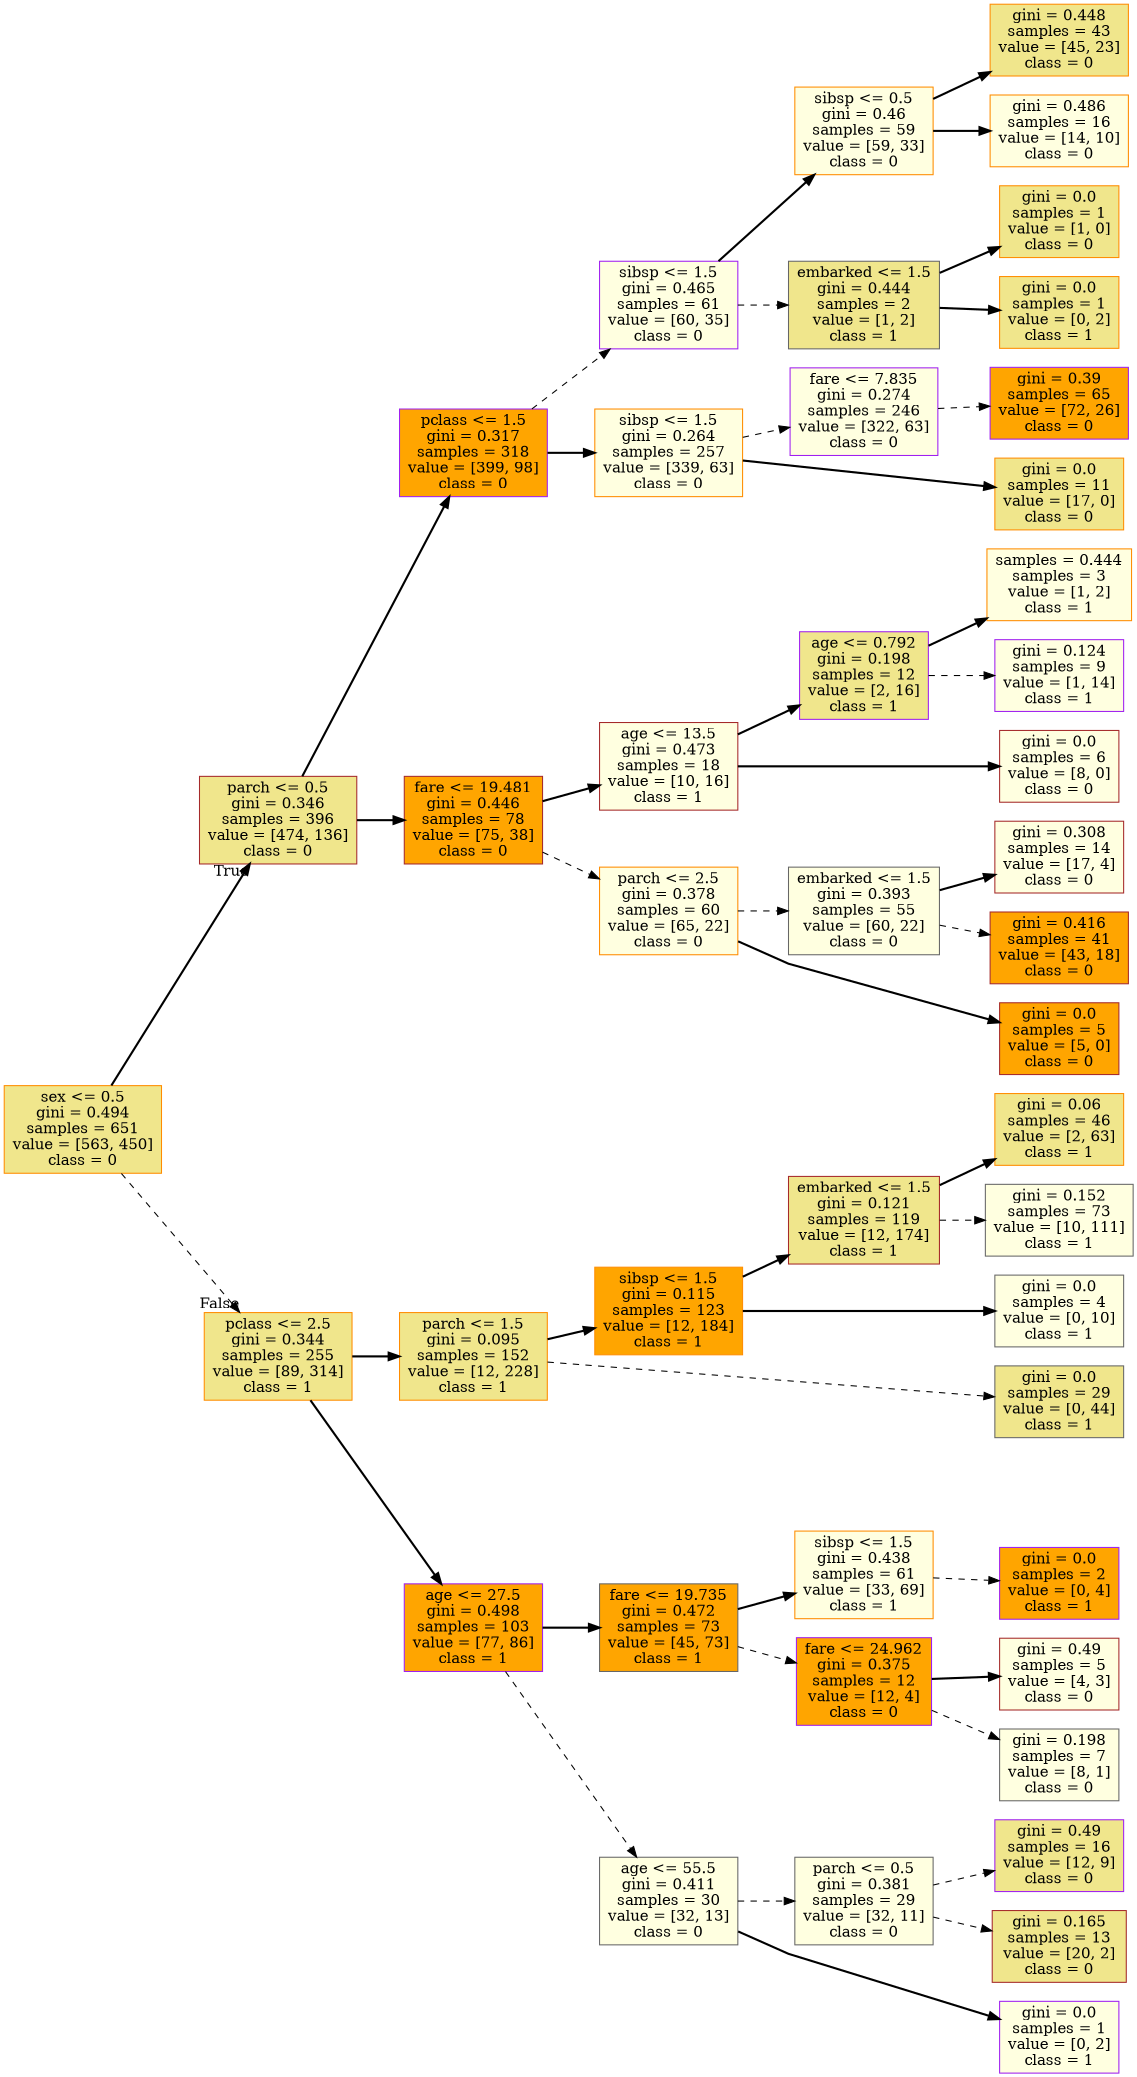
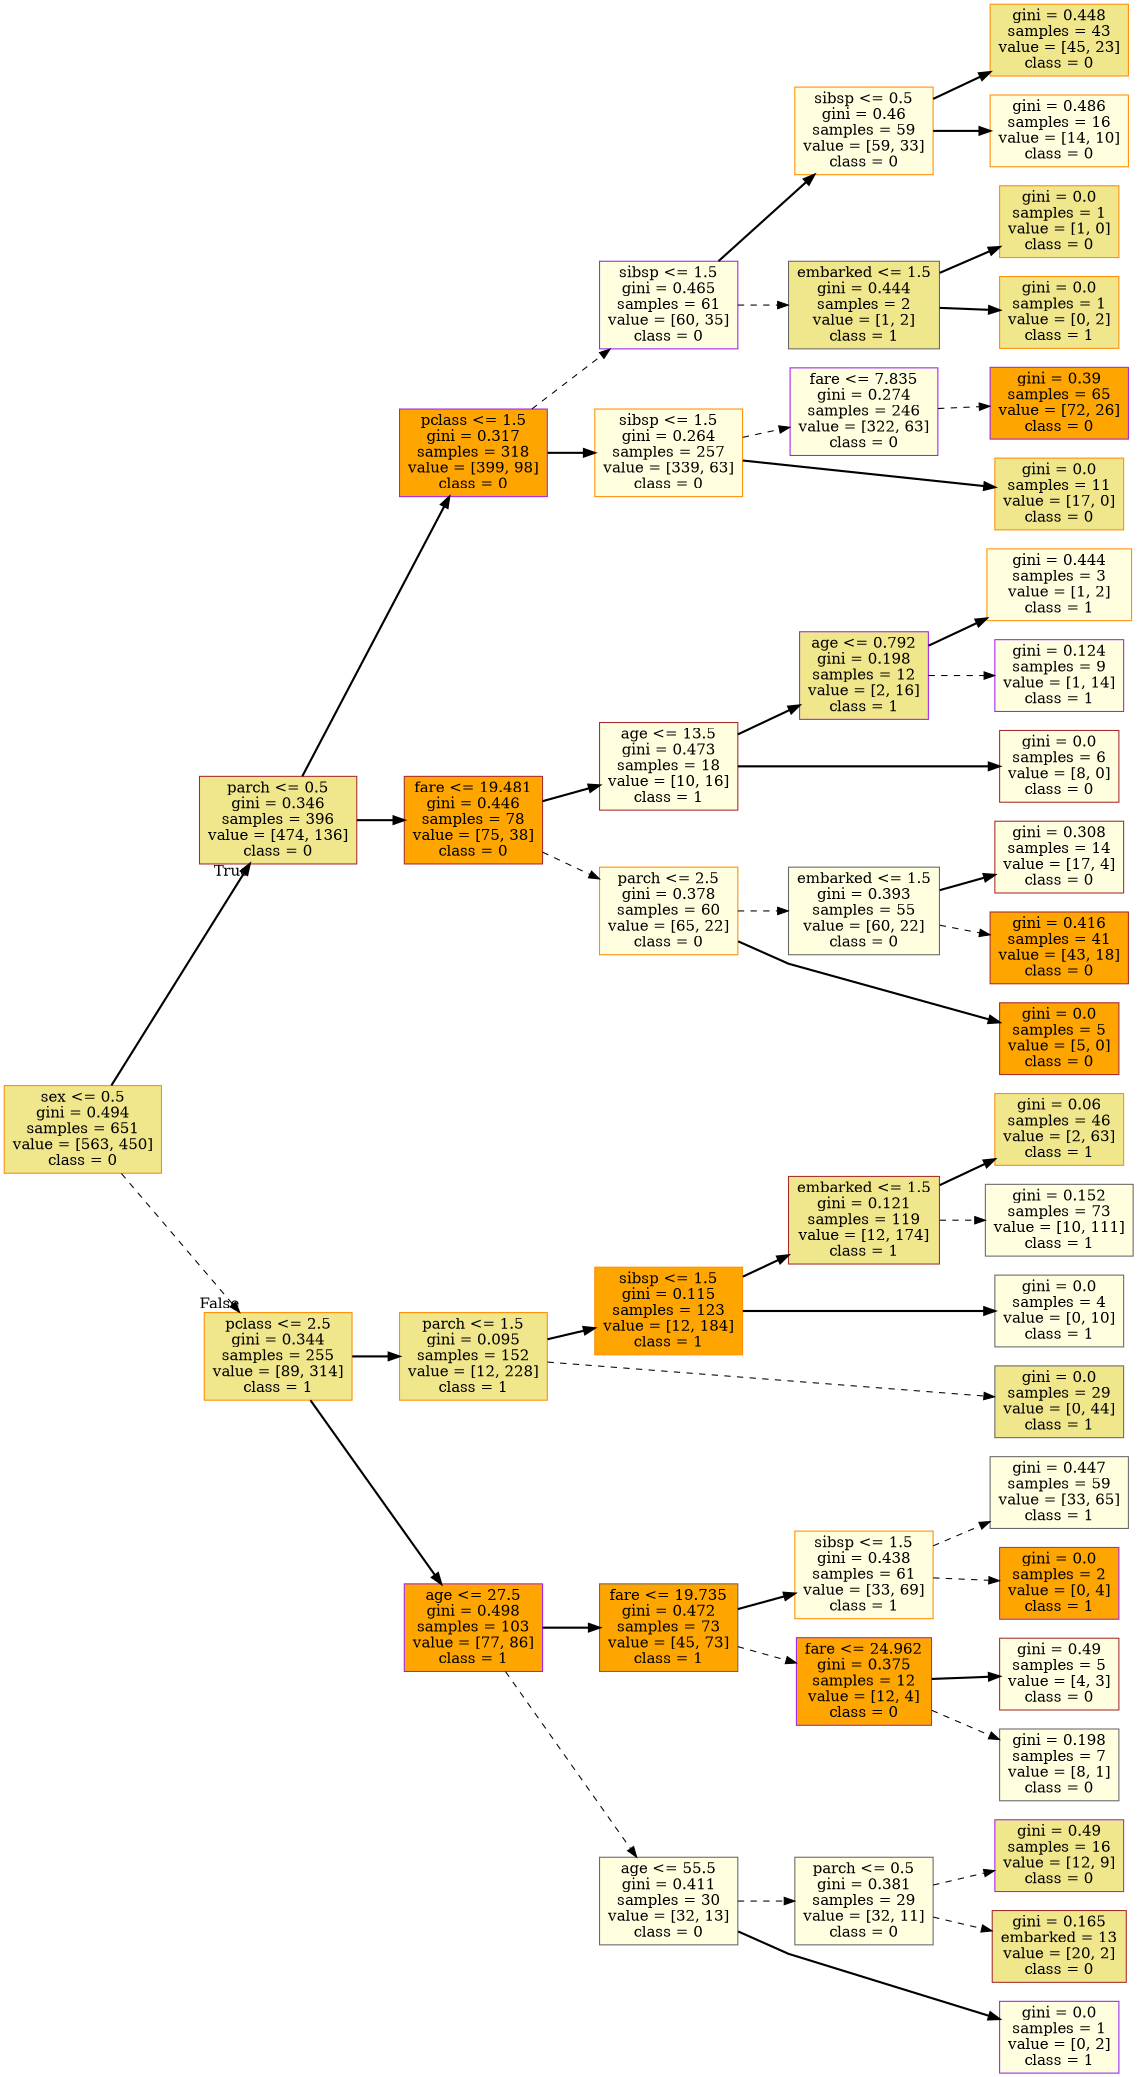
node "samples = 0.444 samples = 3 value = [1, 2] class = 1": label "samples = 0.444 samples = 3 value = [1, 2] class = 1" -> "gini = 0.444 samples = 3 value = [1, 2] class = 1"
node "gini = 0.447 samples = 59 value = [33, 65] class = 1": added
node "gini = 0.165 samples = 13 value = [20, 2] class = 0": label "gini = 0.165 samples = 13 value = [20, 2] class = 0" -> "gini = 0.165 embarked = 13 value = [20, 2] class = 0"
